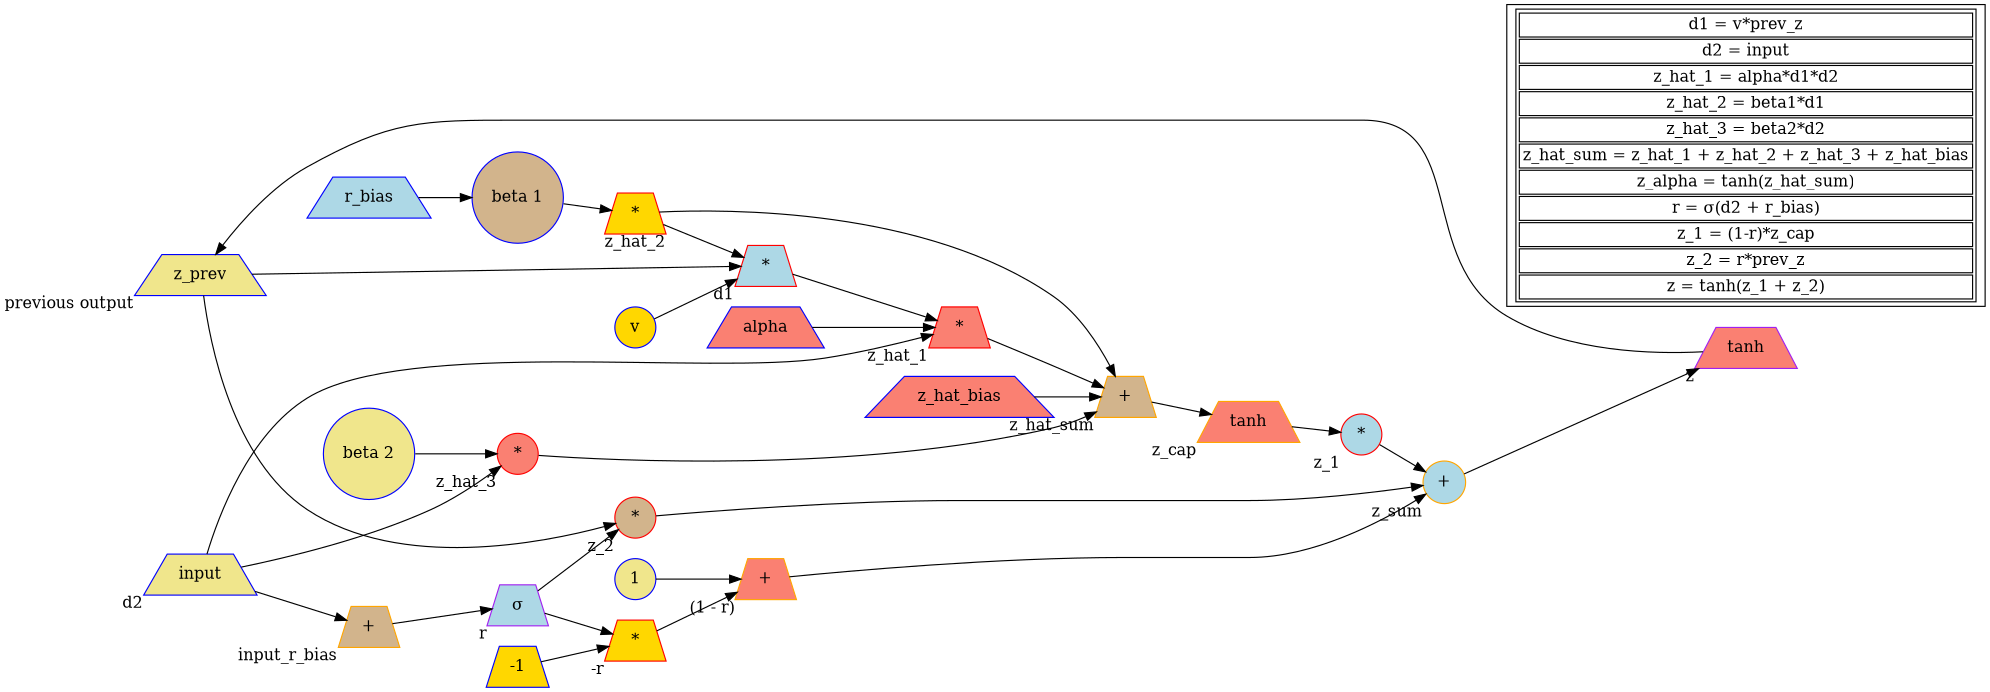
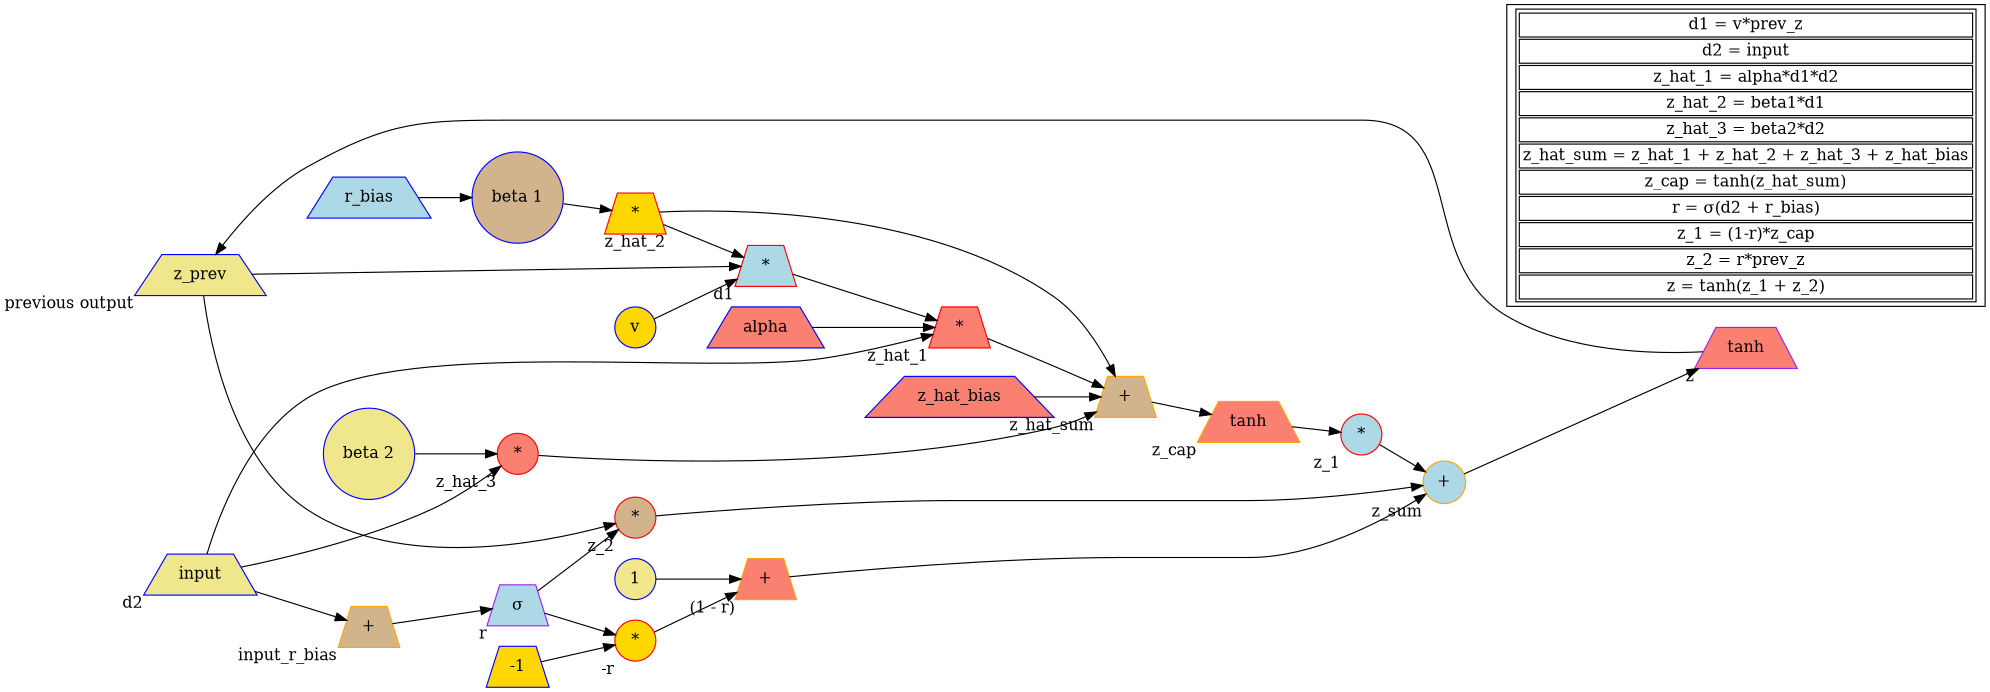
node "d1 = v*prev_z": text "z_alpha = tanh(z_hat_sum)" -> "z_cap = tanh(z_hat_sum)"
node "* -r": shape trapezium -> circle
